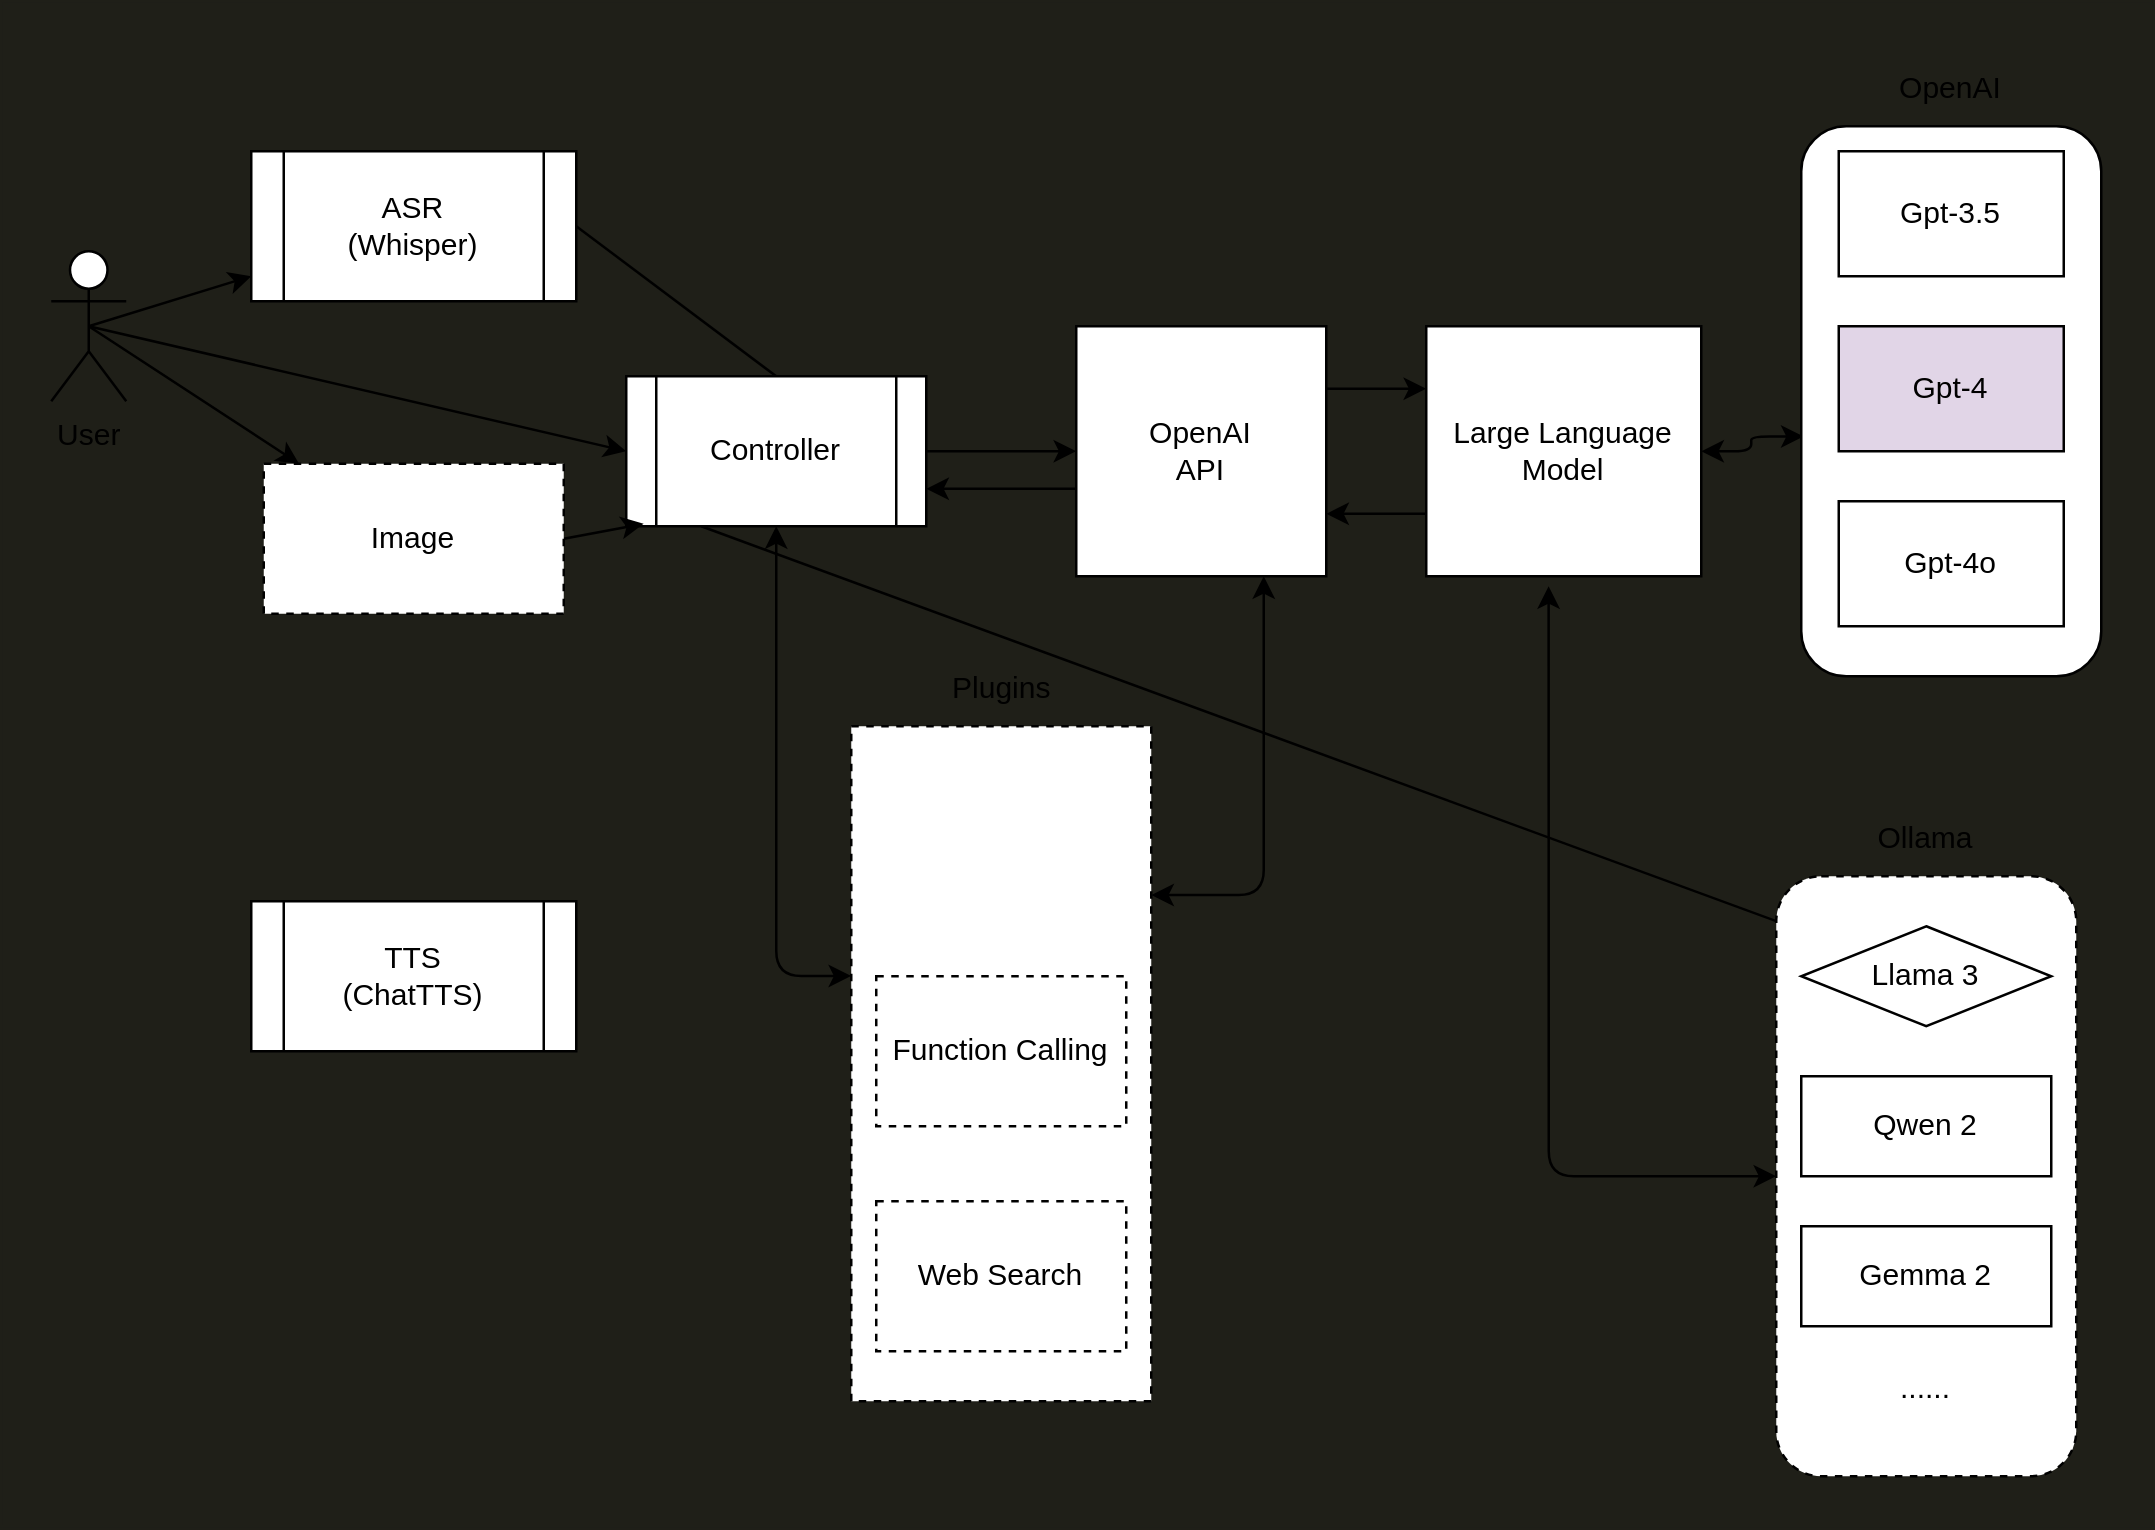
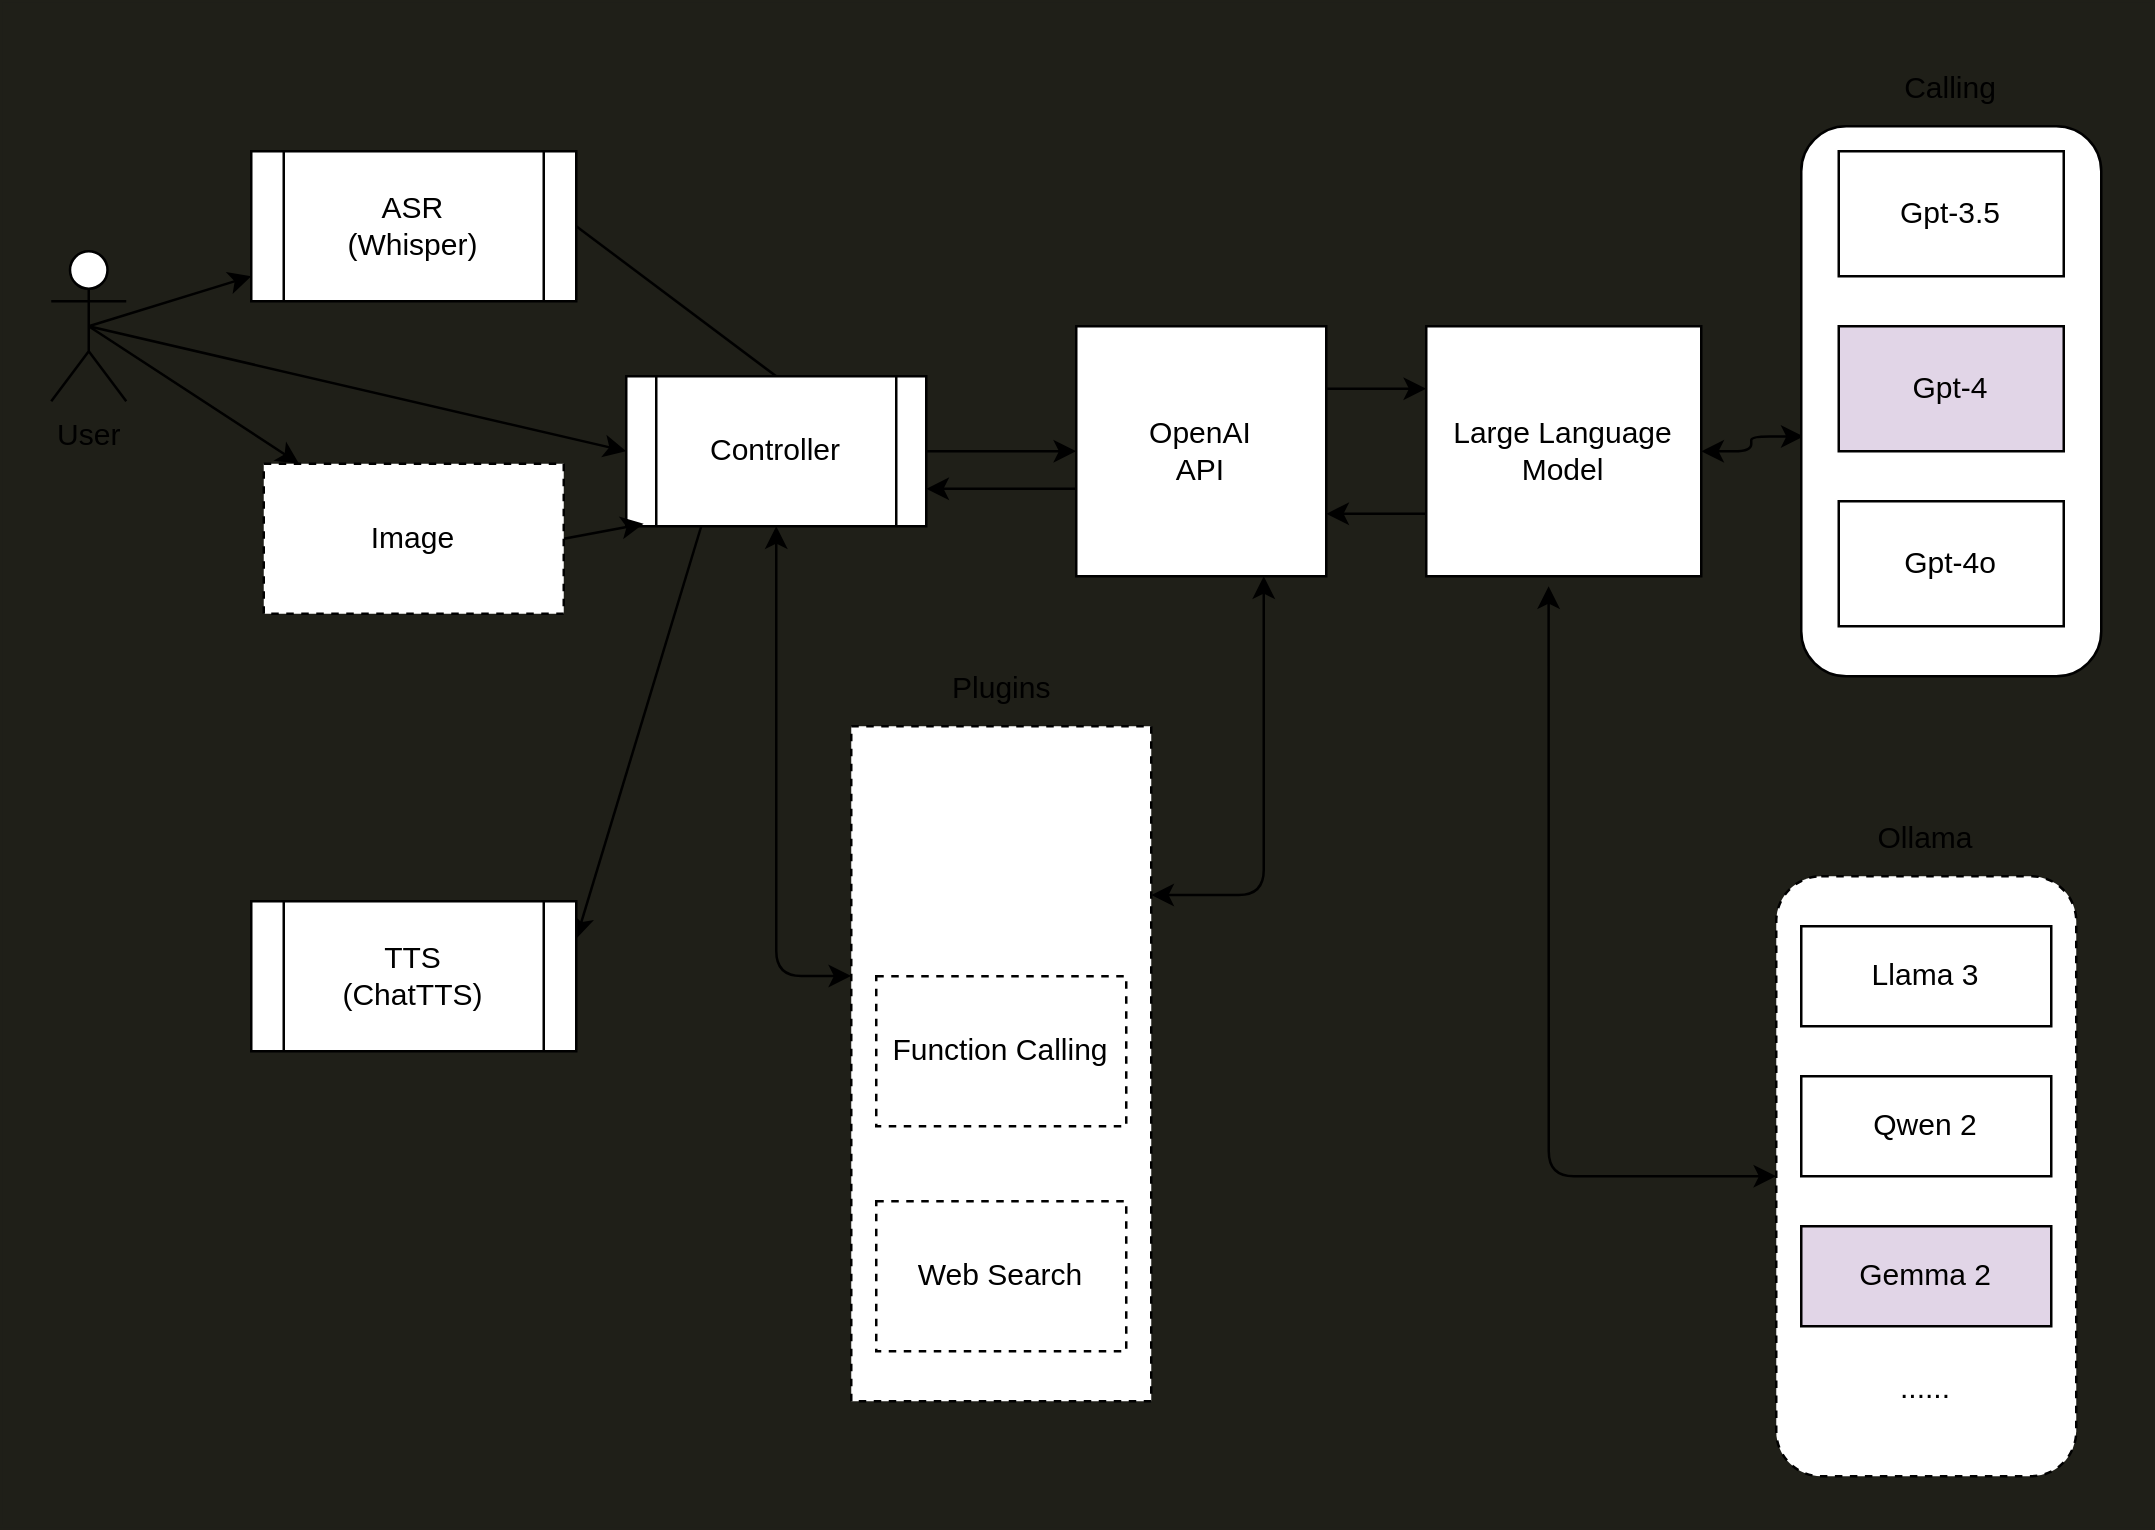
node "OpenAI": label "OpenAI" -> "Calling"
edge "Controller" -> "Llama 3": now "Controller" -> "TTS (ChatTTS)"
node "Llama 3": shape diamond -> rectangle
node "Gemma 2": fillcolor #ffffff -> #e1d5e7
